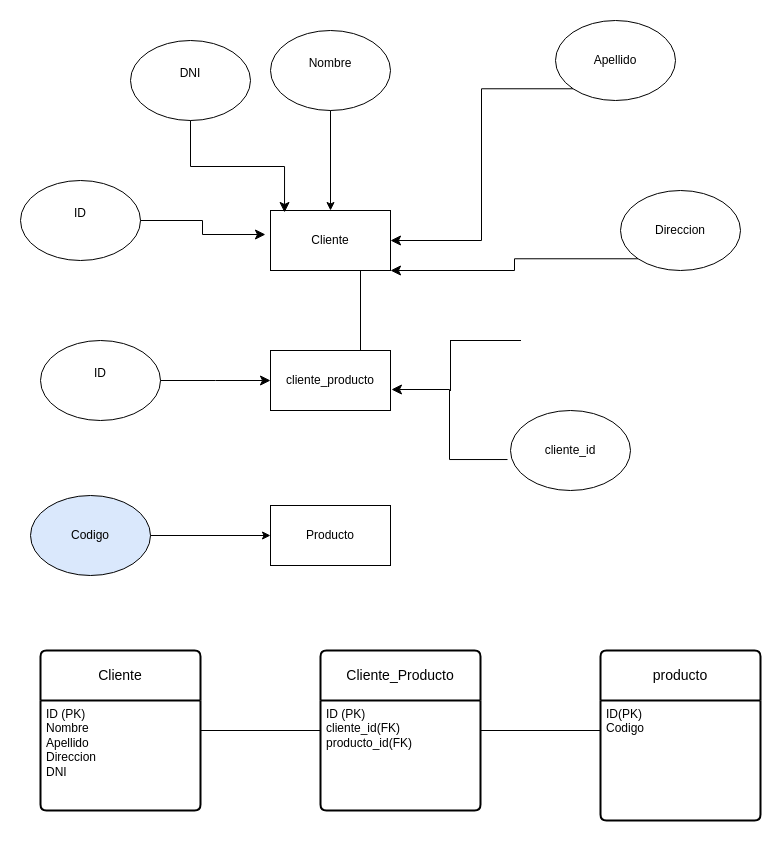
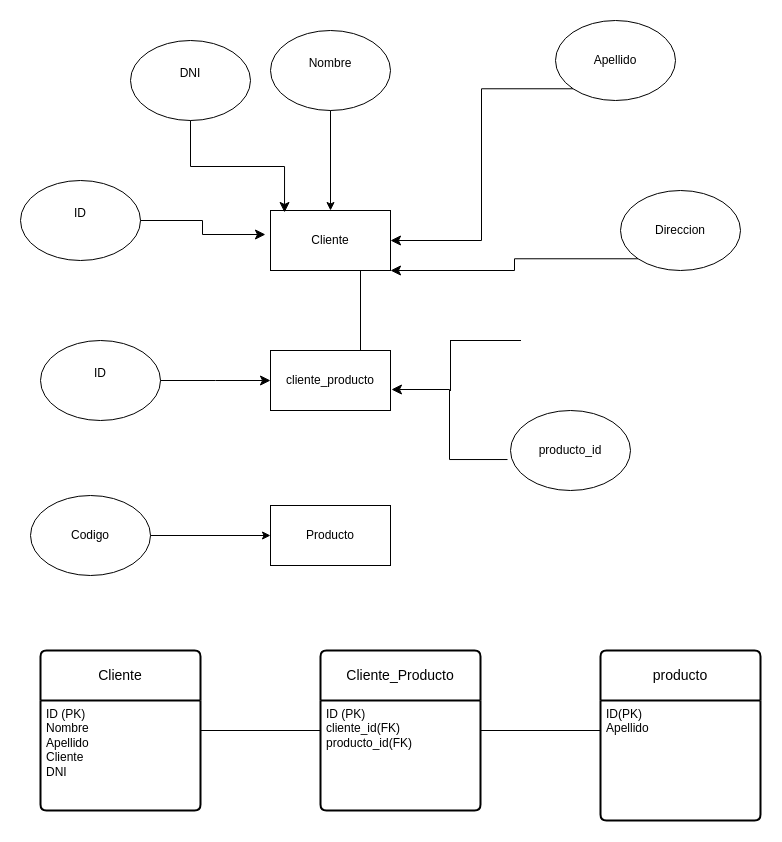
node "cliente_id": label "cliente_id" -> "producto_id"
node "Codigo": fillcolor #dae8fc -> #ffffff
node "ID(PK) Codigo": label "ID(PK) Codigo" -> "ID(PK) Apellido"
node "ID (PK) Nombre Apellido Direccion DNI": label "ID (PK) Nombre Apellido Direccion DNI" -> "ID (PK) Nombre Apellido Cliente DNI"
